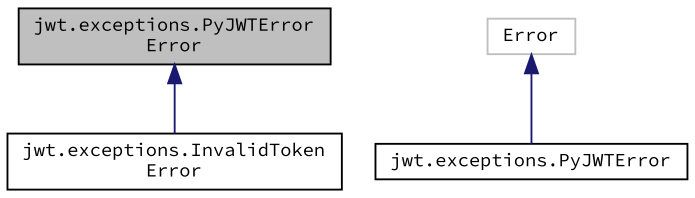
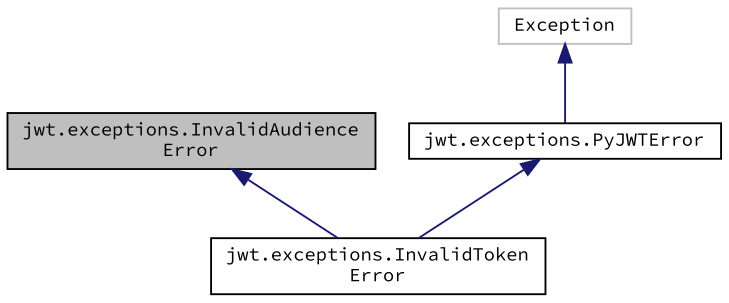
node "jwt.exceptions.PyJWTError Error": label "jwt.exceptions.PyJWTError Error" -> "jwt.exceptions.InvalidAudience Error"
node "Error": label "Error" -> "Exception"
edge "jwt.exceptions.InvalidToken Error" -> "jwt.exceptions.PyJWTError": added
